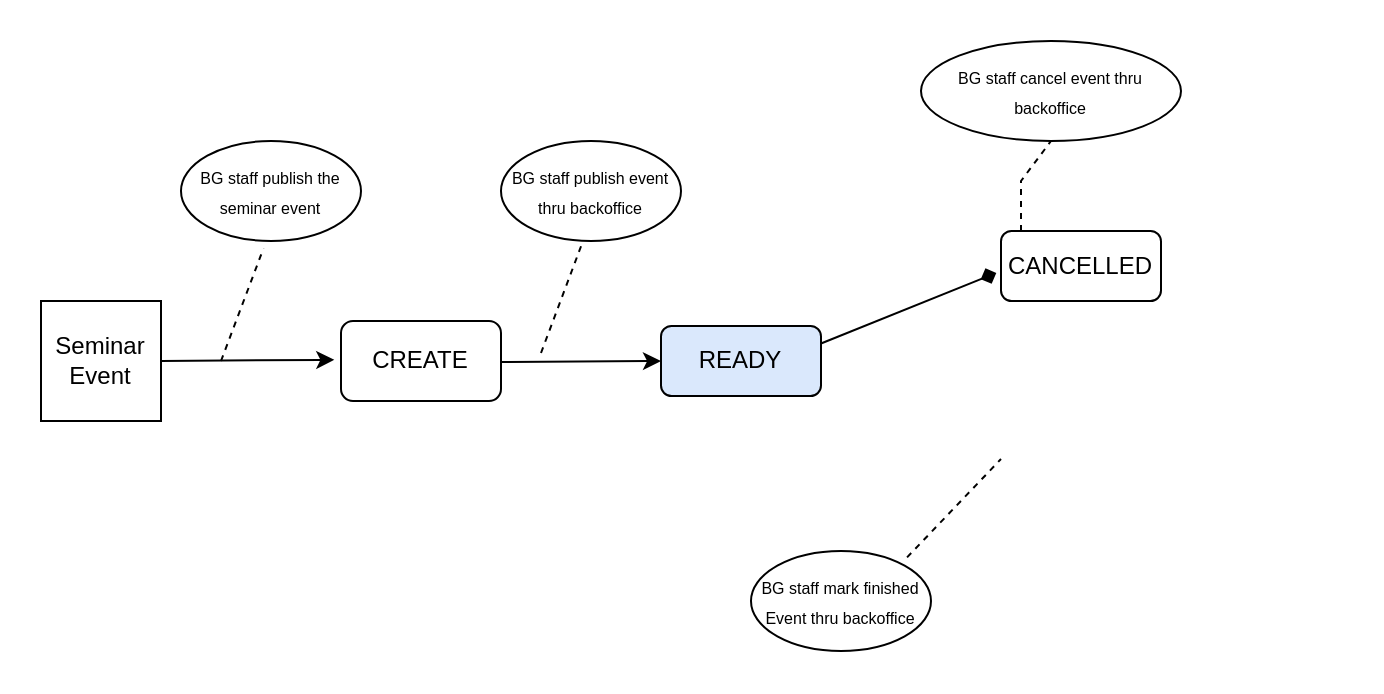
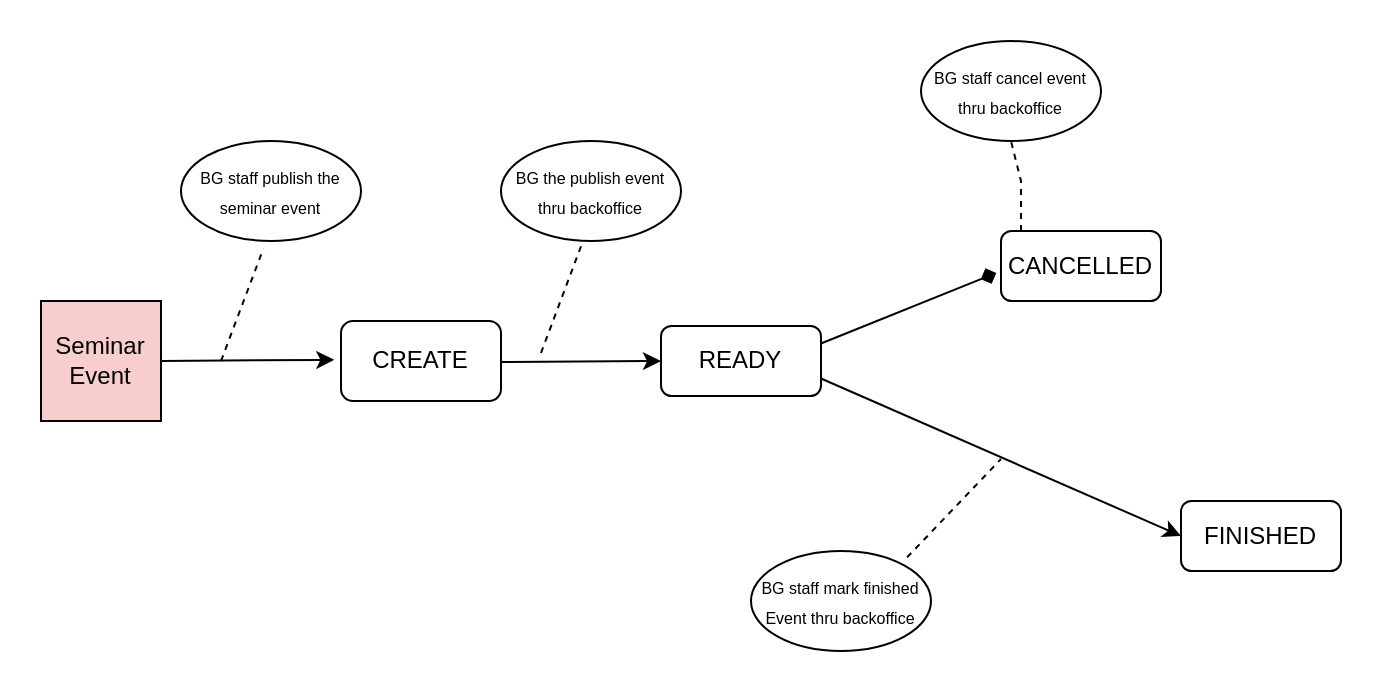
node "BG staff cancel event thru backoffice": size 260x100 -> 180x100
node "BG staff publish event thru backoffice": label "BG staff publish event thru backoffice" -> "BG the publish event thru backoffice"
node "Seminar Event": fillcolor #ffffff -> #f8cecc
node "READY": fillcolor #dae8fc -> #ffffff
edge "READY" -> "FINISHED": added
node "FINISHED": added
